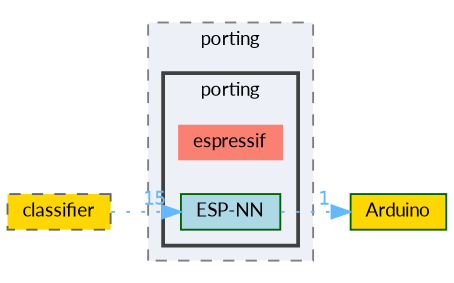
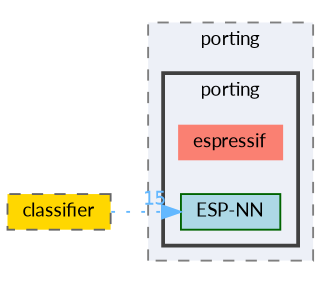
node "Arduino": removed
